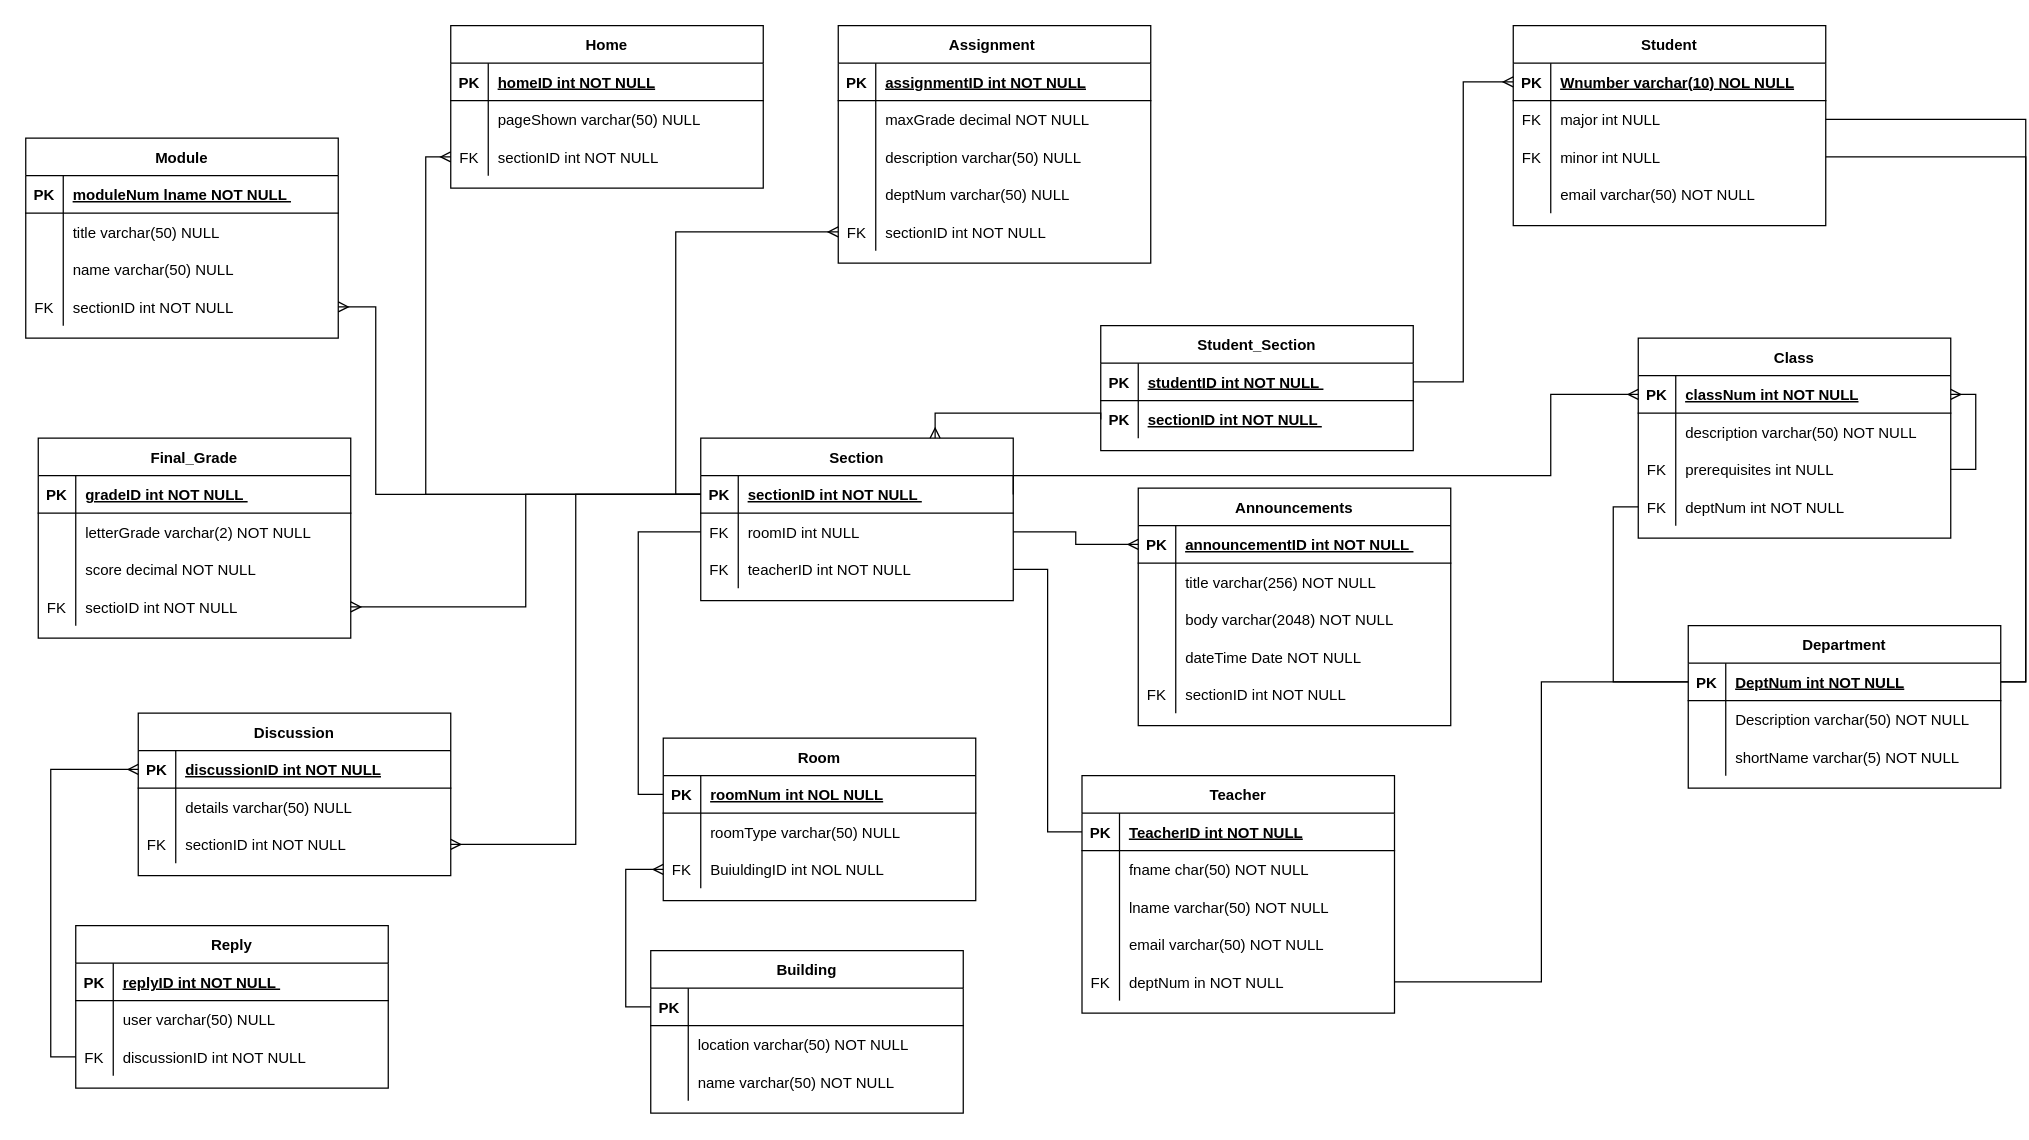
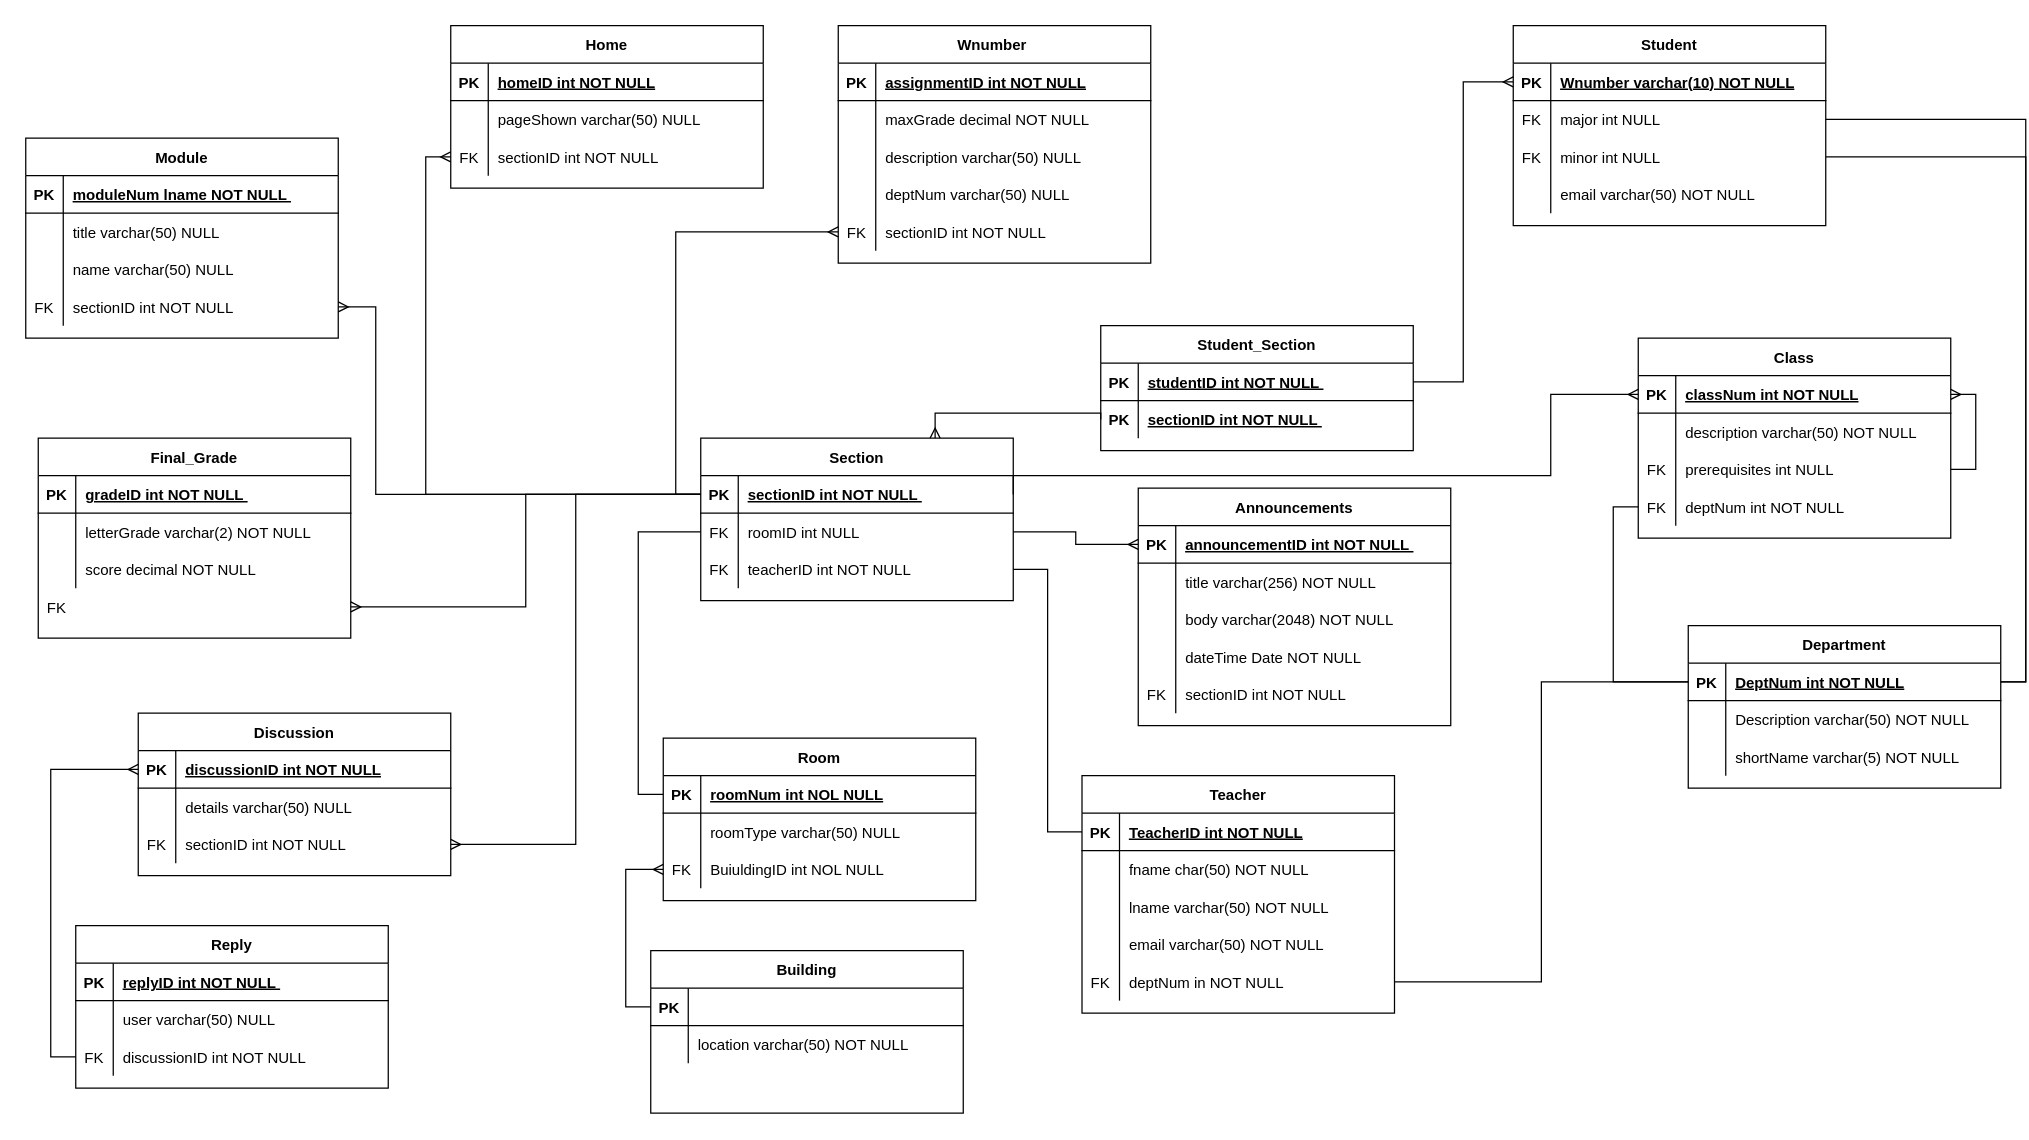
node "Assignment": label "Assignment" -> "Wnumber"
node "Wnumber varchar(10) NOL NULL": label "Wnumber varchar(10) NOL NULL" -> "Wnumber varchar(10) NOT NULL"
node "sectioID int NOT NULL": removed
node "name varchar(50) NOT NULL": removed
